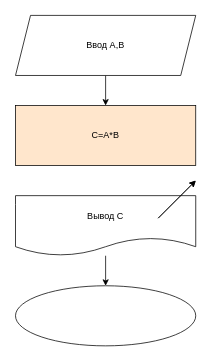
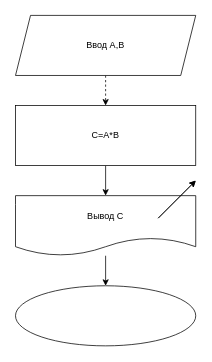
edge "Ввод A,B" -> "C=A*B": style solid -> dashed
node "C=A*B": fillcolor #ffe6cc -> #ffffff
edge "C=A*B" -> "Вывод C": added
